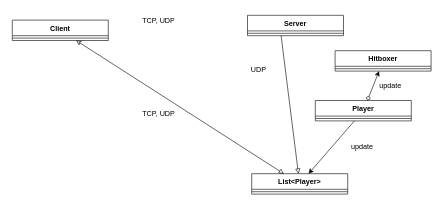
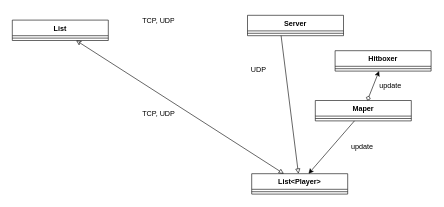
node "Client": label "Client" -> "List"
node "Player": label "Player" -> "Maper"
